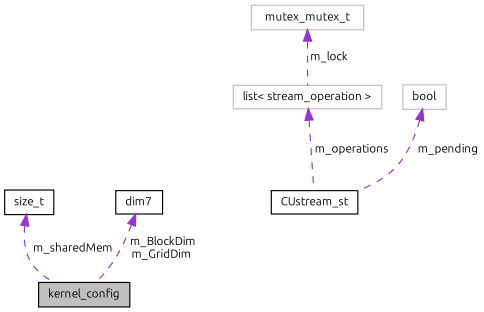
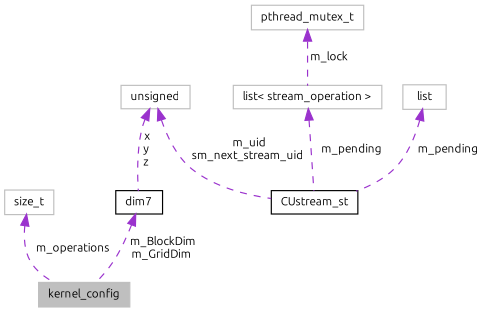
node "mutex_mutex_t": label "mutex_mutex_t" -> "pthread_mutex_t"
node "unsigned": added
node "bool": label "bool" -> "list"
edge "CUstream_st" -> "list< stream_operation >": label " m_operations" -> " m_pending"
node "size_t": color black -> grey75
edge "kernel_config" -> "size_t": label " m_sharedMem" -> " m_operations"
node "kernel_config": color black -> grey75
